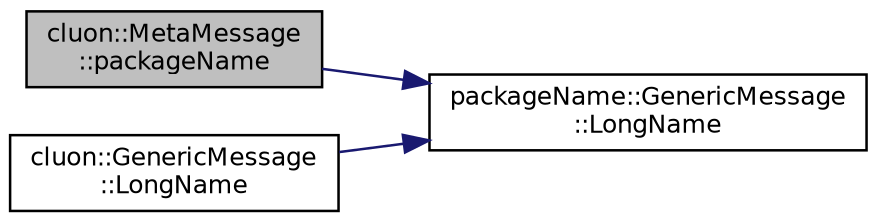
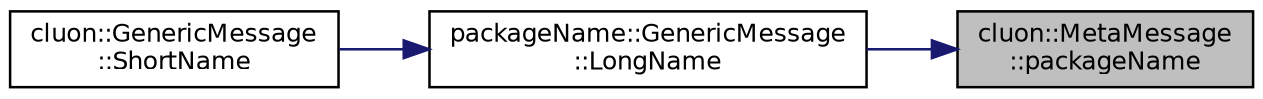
edge "cluon::MetaMessage ::packageName" -> "packageName::GenericMessage ::LongName": reversed
node "cluon::GenericMessage ::LongName": label "cluon::GenericMessage ::LongName" -> "cluon::GenericMessage ::ShortName"
